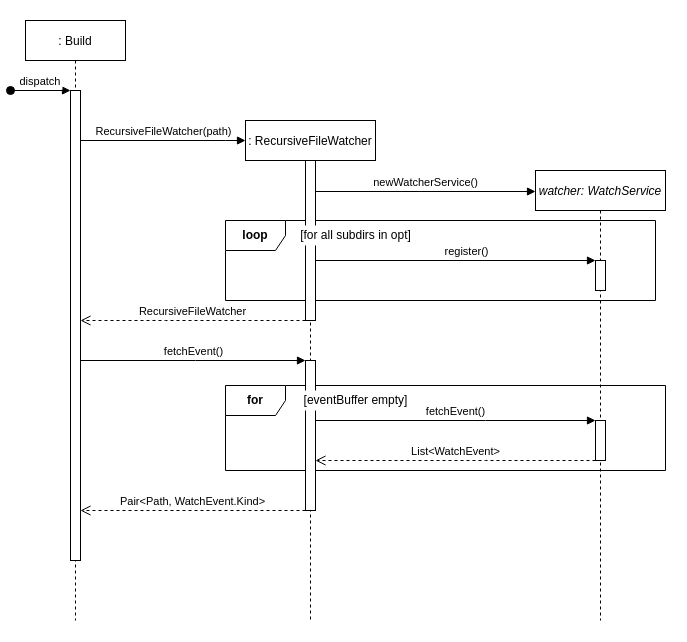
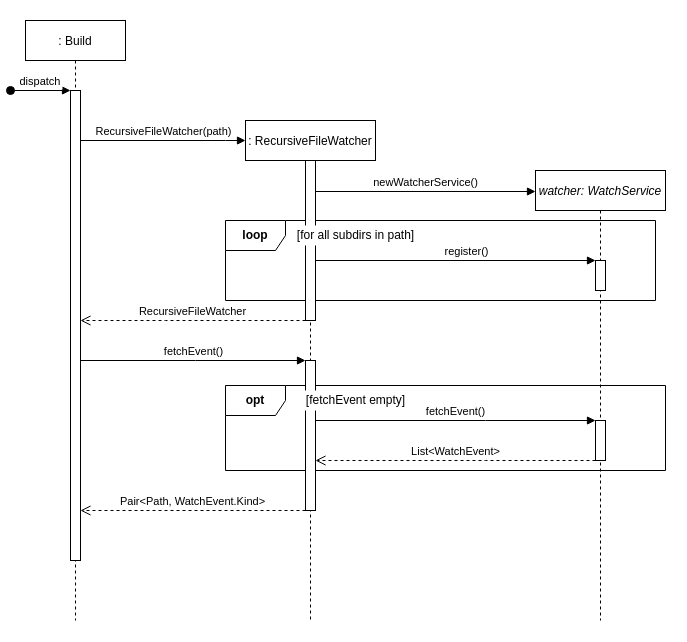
node "[for all subdirs in opt]": label "[for all subdirs in opt]" -> "[for all subdirs in path]"
node "for": label "for" -> "opt"
node "[eventBuffer empty]": label "[eventBuffer empty]" -> "[fetchEvent empty]"
